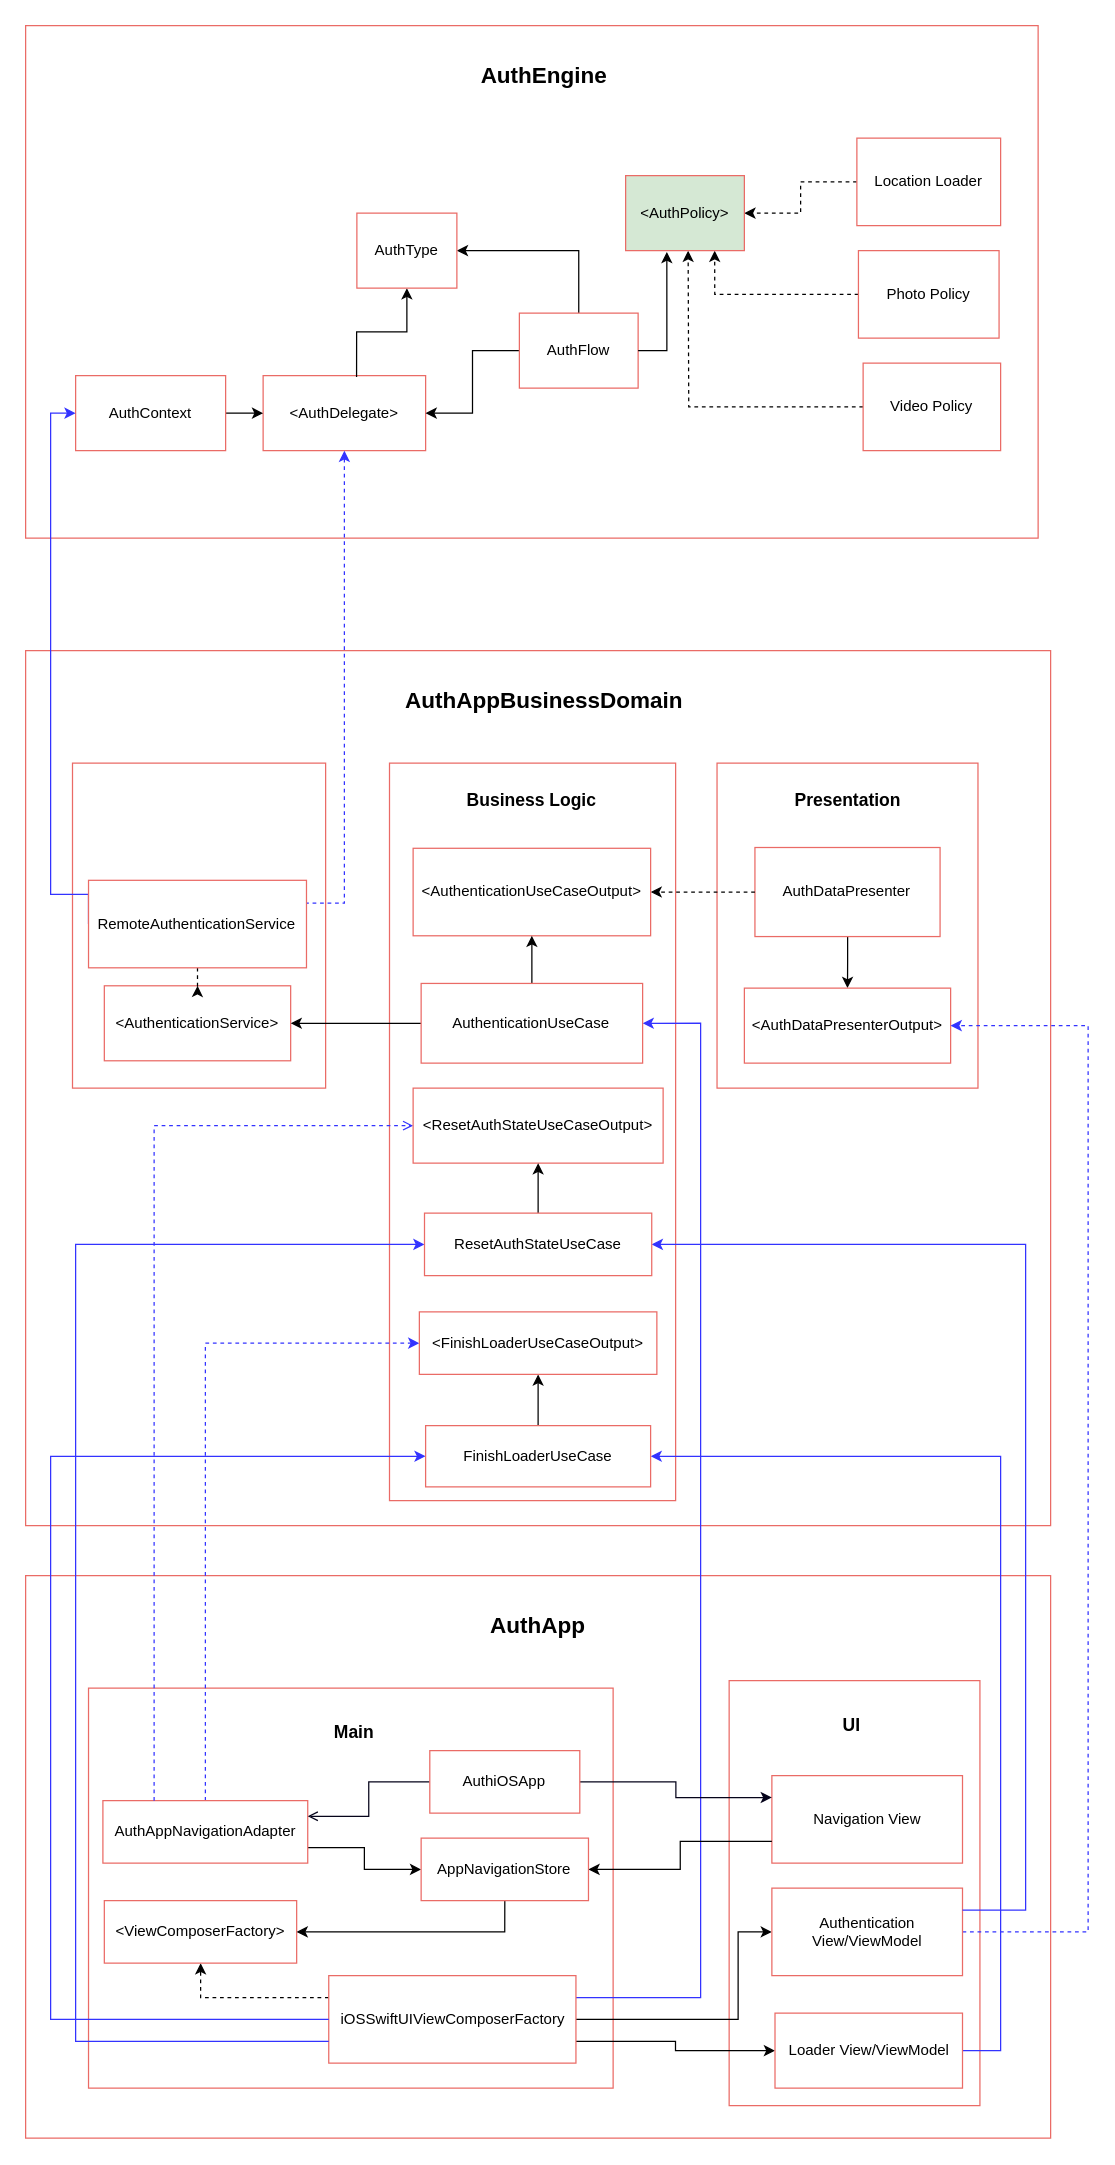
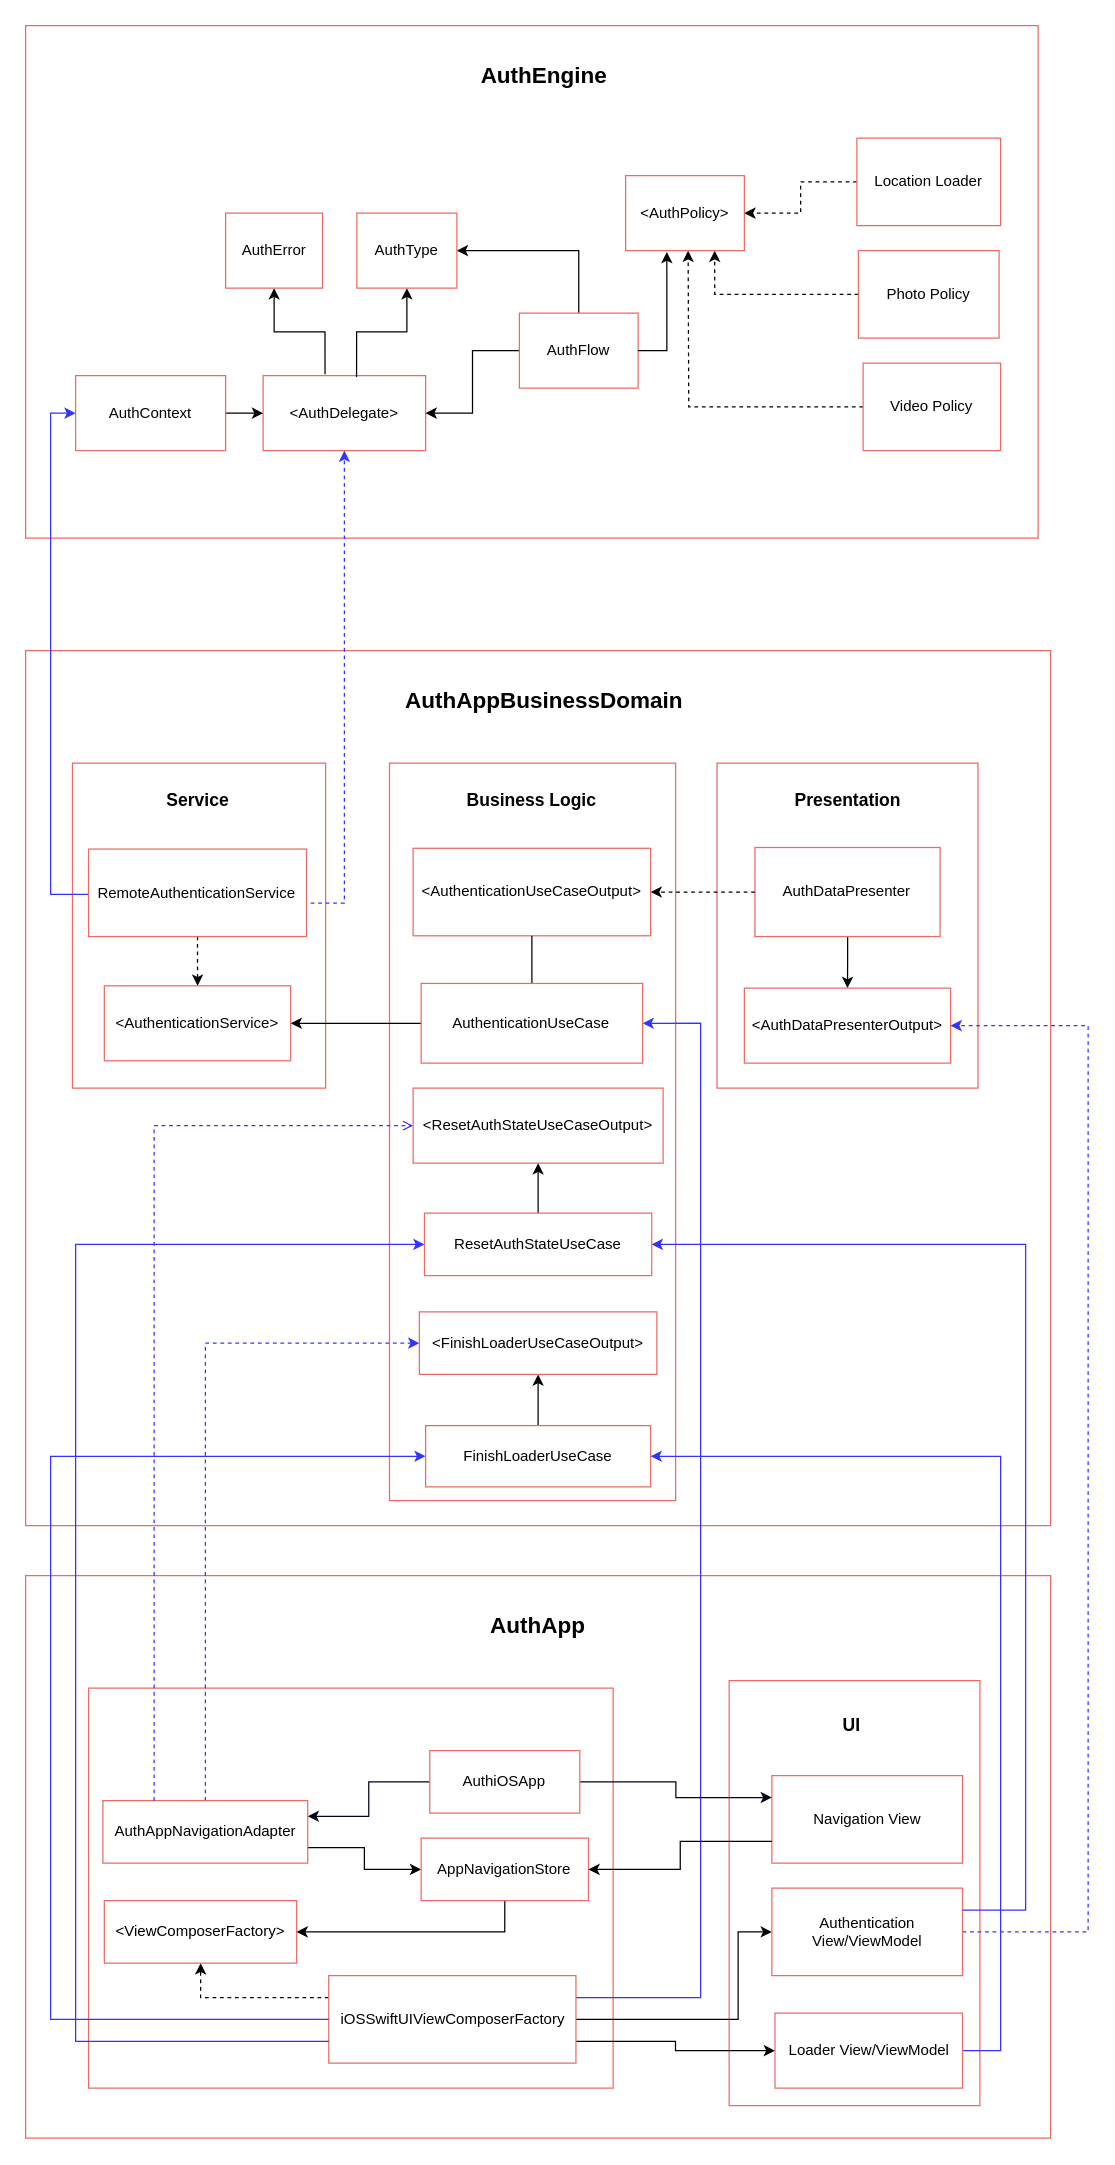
node "<AuthPolicy>": fillcolor #d5e8d4 -> #ffffff
node "AuthError": added
edge "<AuthDelegate>" -> "AuthError": added
node "Service": added
node "RemoteAuthenticationService": moved (198, 924) -> (198, 893)
edge "AuthenticationUseCase" -> "<AuthenticationUseCaseOutput>": arrowhead classic -> none
node "Main": removed
edge "AuthiOSApp" -> "AuthAppNavigationAdapter": arrowhead open -> classic
